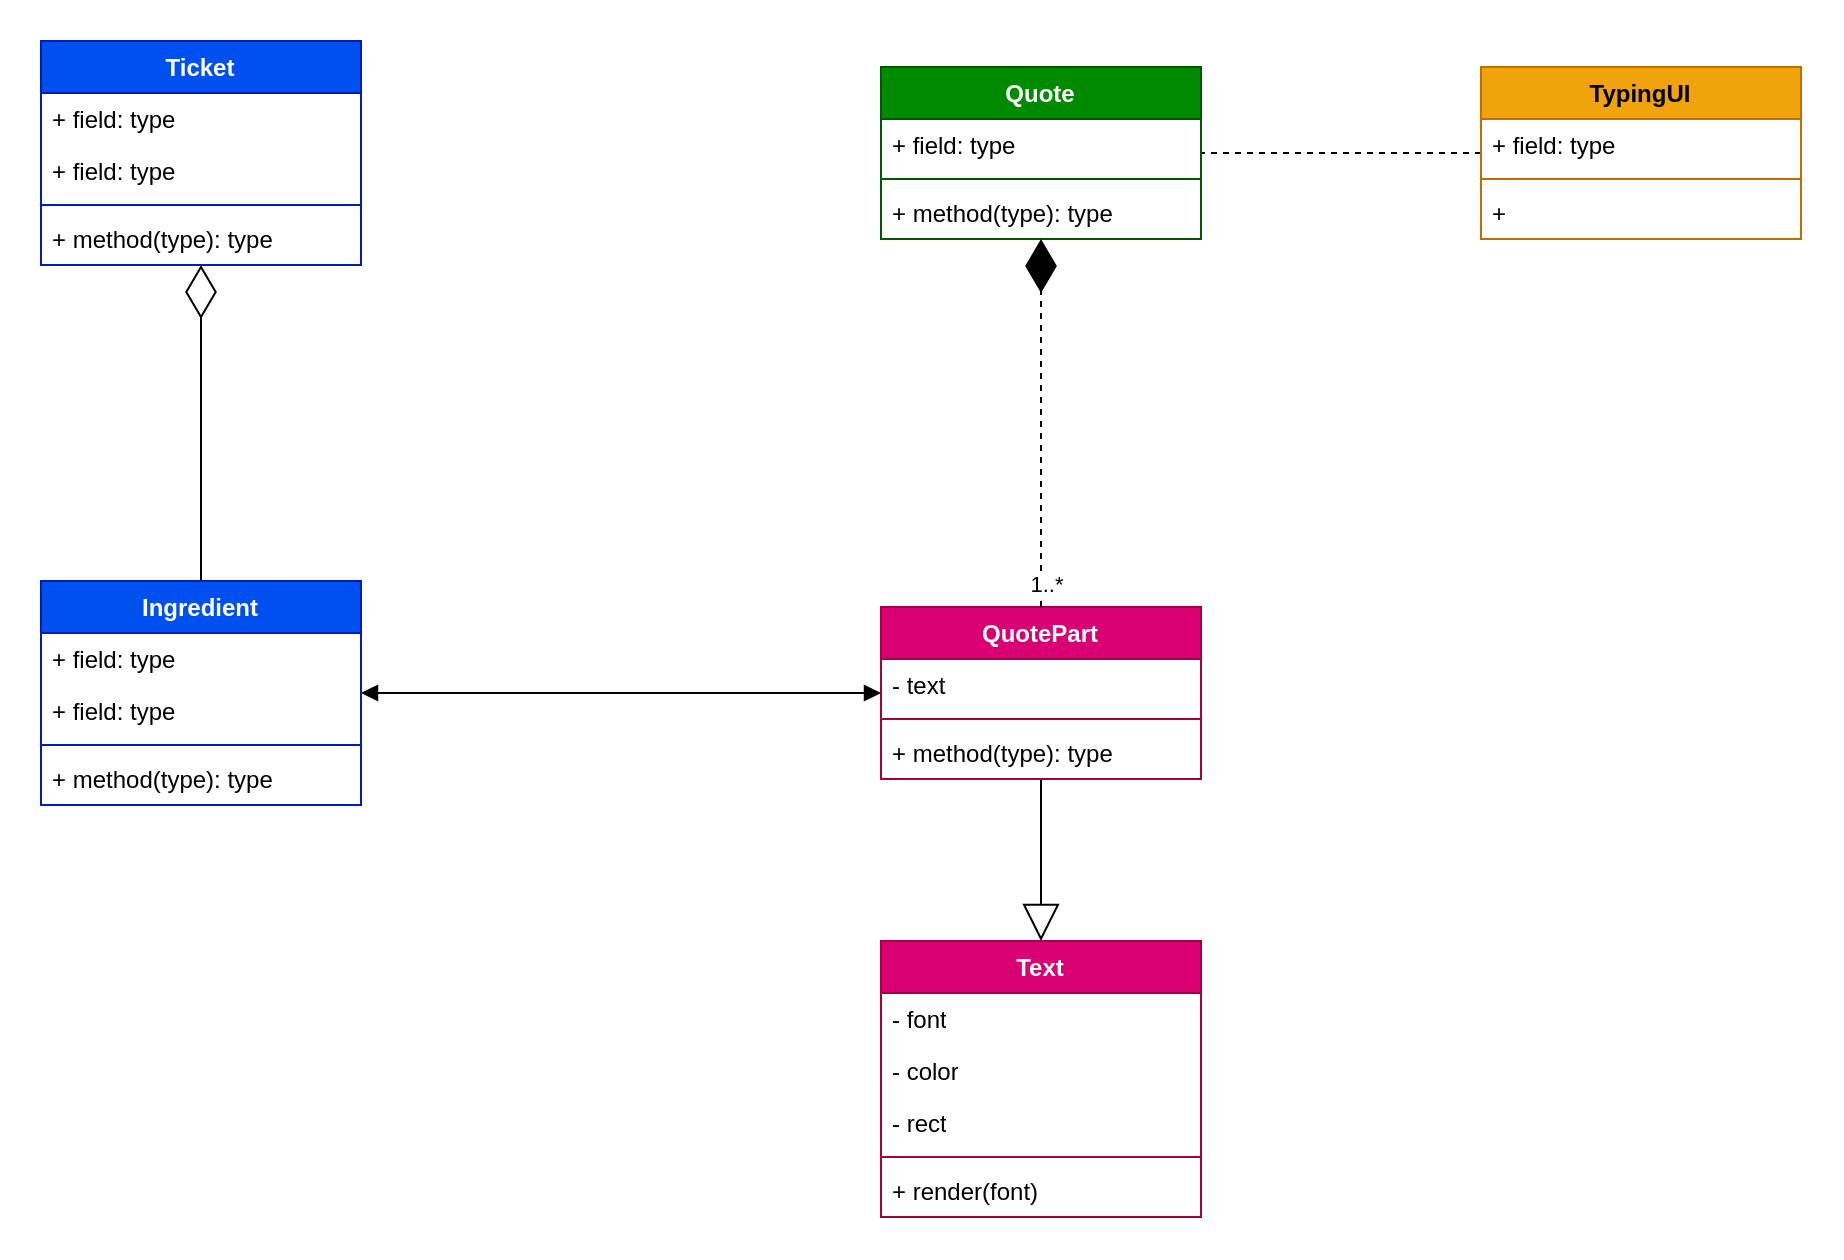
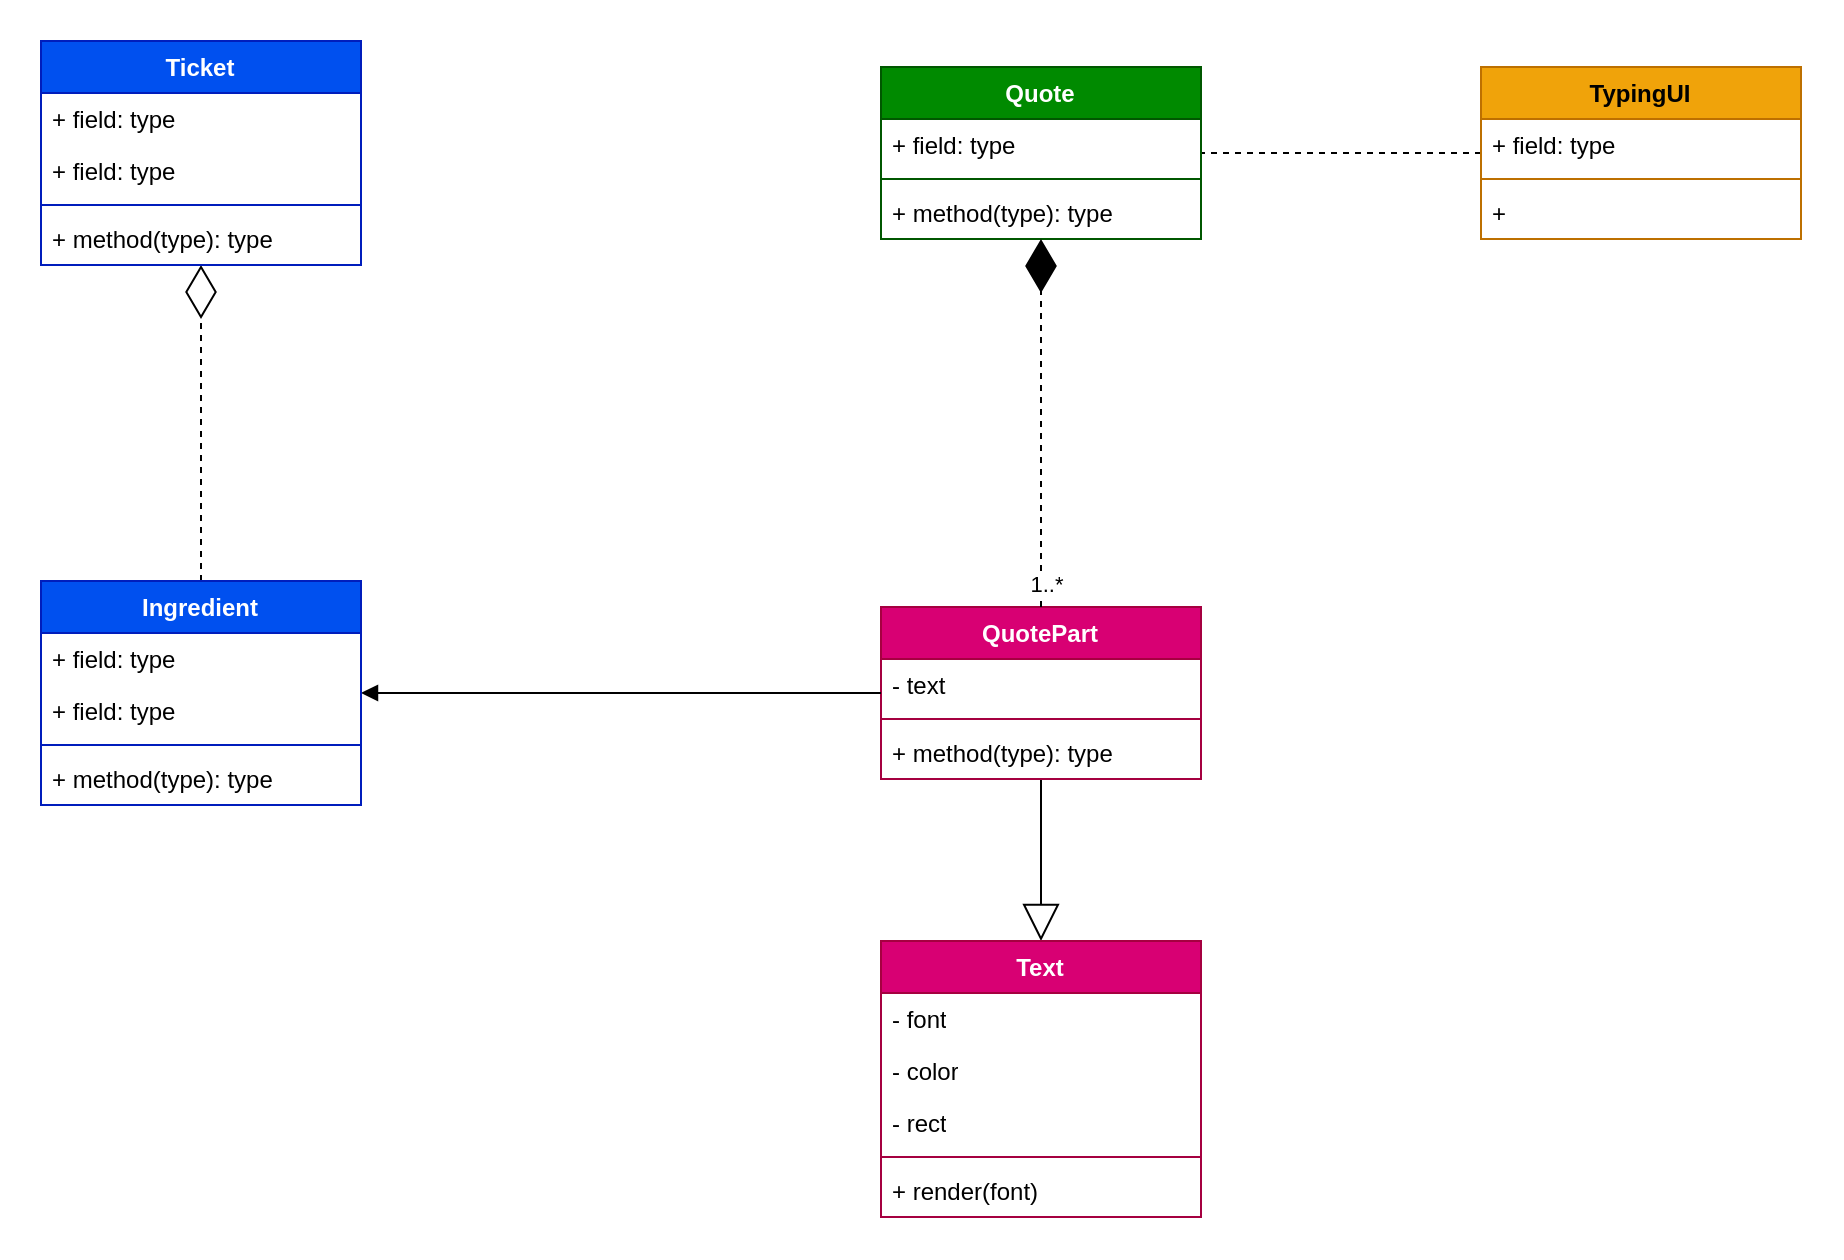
edge "Ingredient" -> "Ticket": style solid -> dashed
edge "Ingredient" -- "QuotePart": arrowhead block -> none
